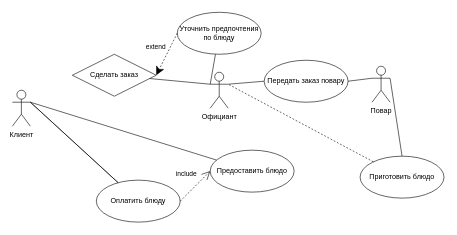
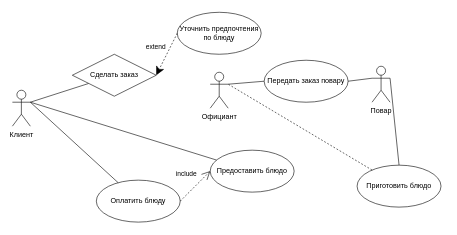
edge "Уточнить предпочтения по блюду" -- "Официант": removed
edge "Сделать заказ" -- "Официант": removed
node "Приготовить блюдо": moved (402, 177) -> (399, 186)
edge "Клиент" -- "Оплатить блюду": now "Клиент" -- "Сделать заказ"
